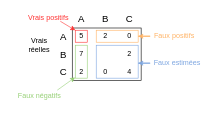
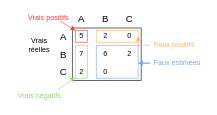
node "Faux positifs": moved (174, 36) -> (174, 45)
node "6": added
node "4": removed
node "Faux négatifs": label "Faux négatifs" -> "Vrais négatifs"
